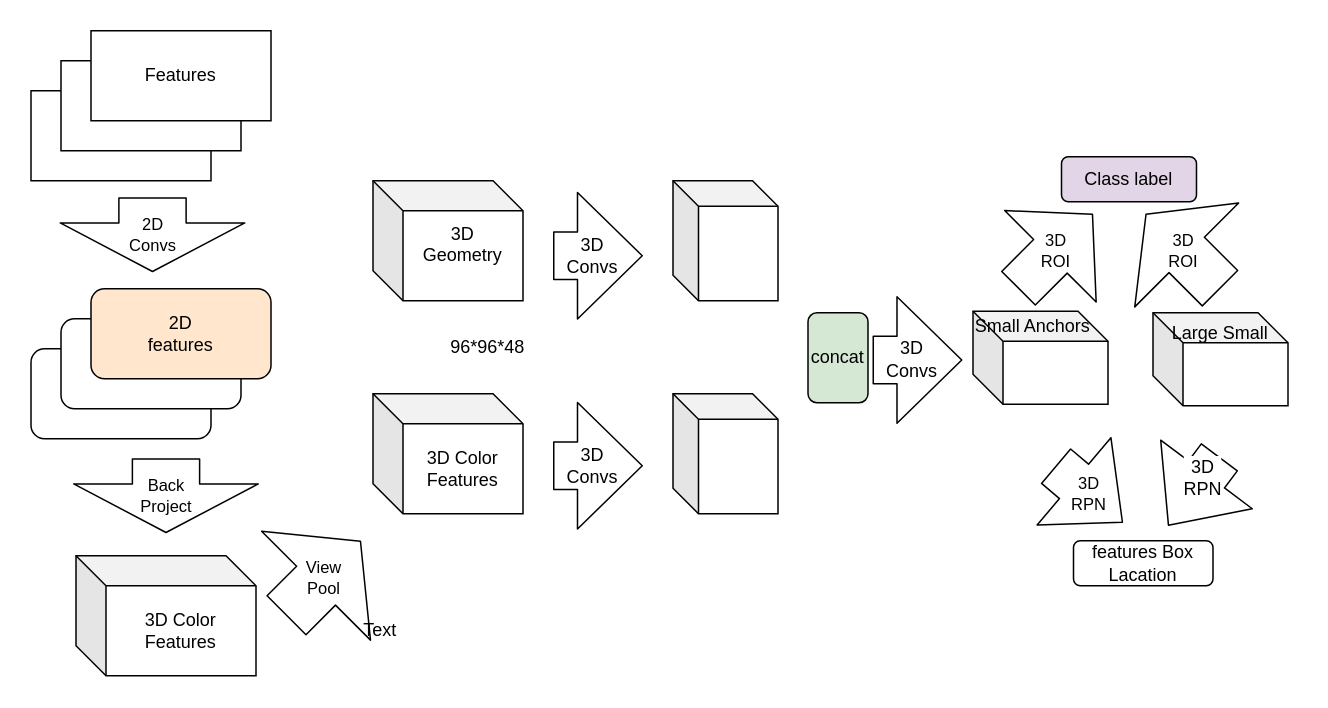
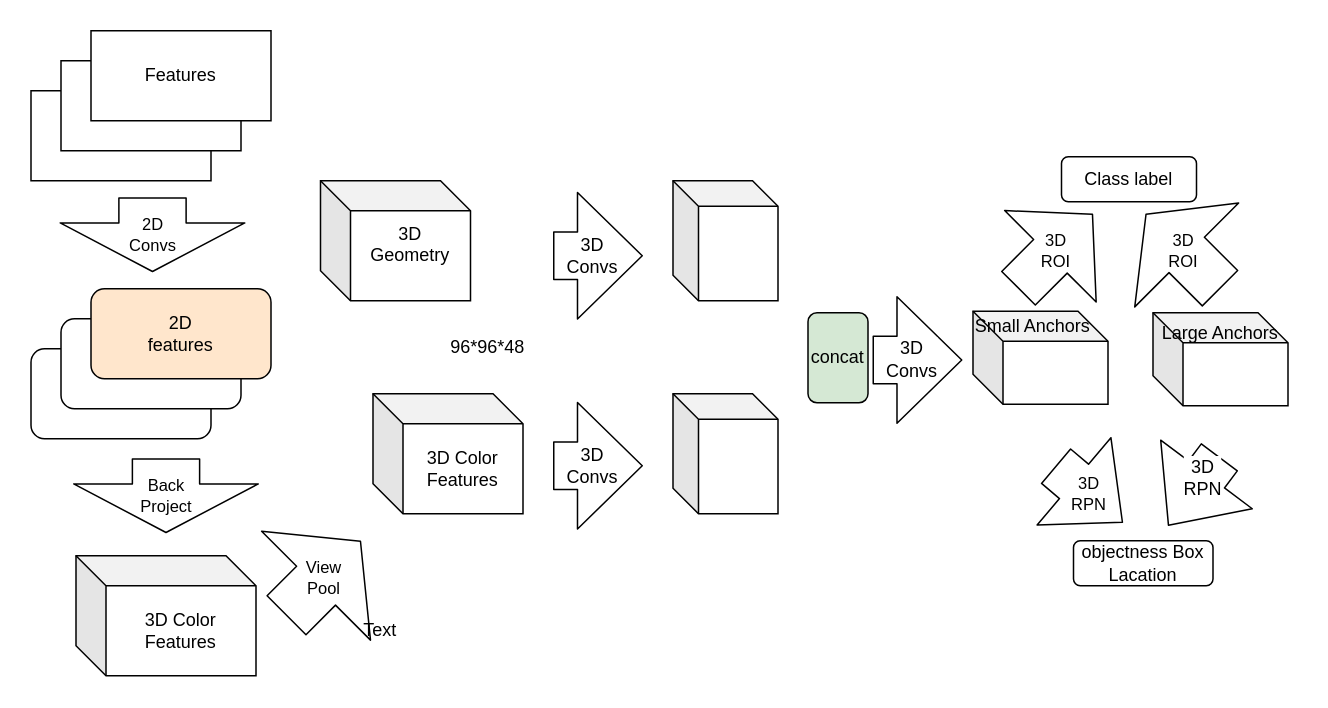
node "Class label": fillcolor #e1d5e7 -> #ffffff
node "3D Geometry": moved (448, 241) -> (395, 241)
node "Large Small": label "Large Small" -> "Large Anchors"
node "features Box Lacation": label "features Box Lacation" -> "objectness Box Lacation"
